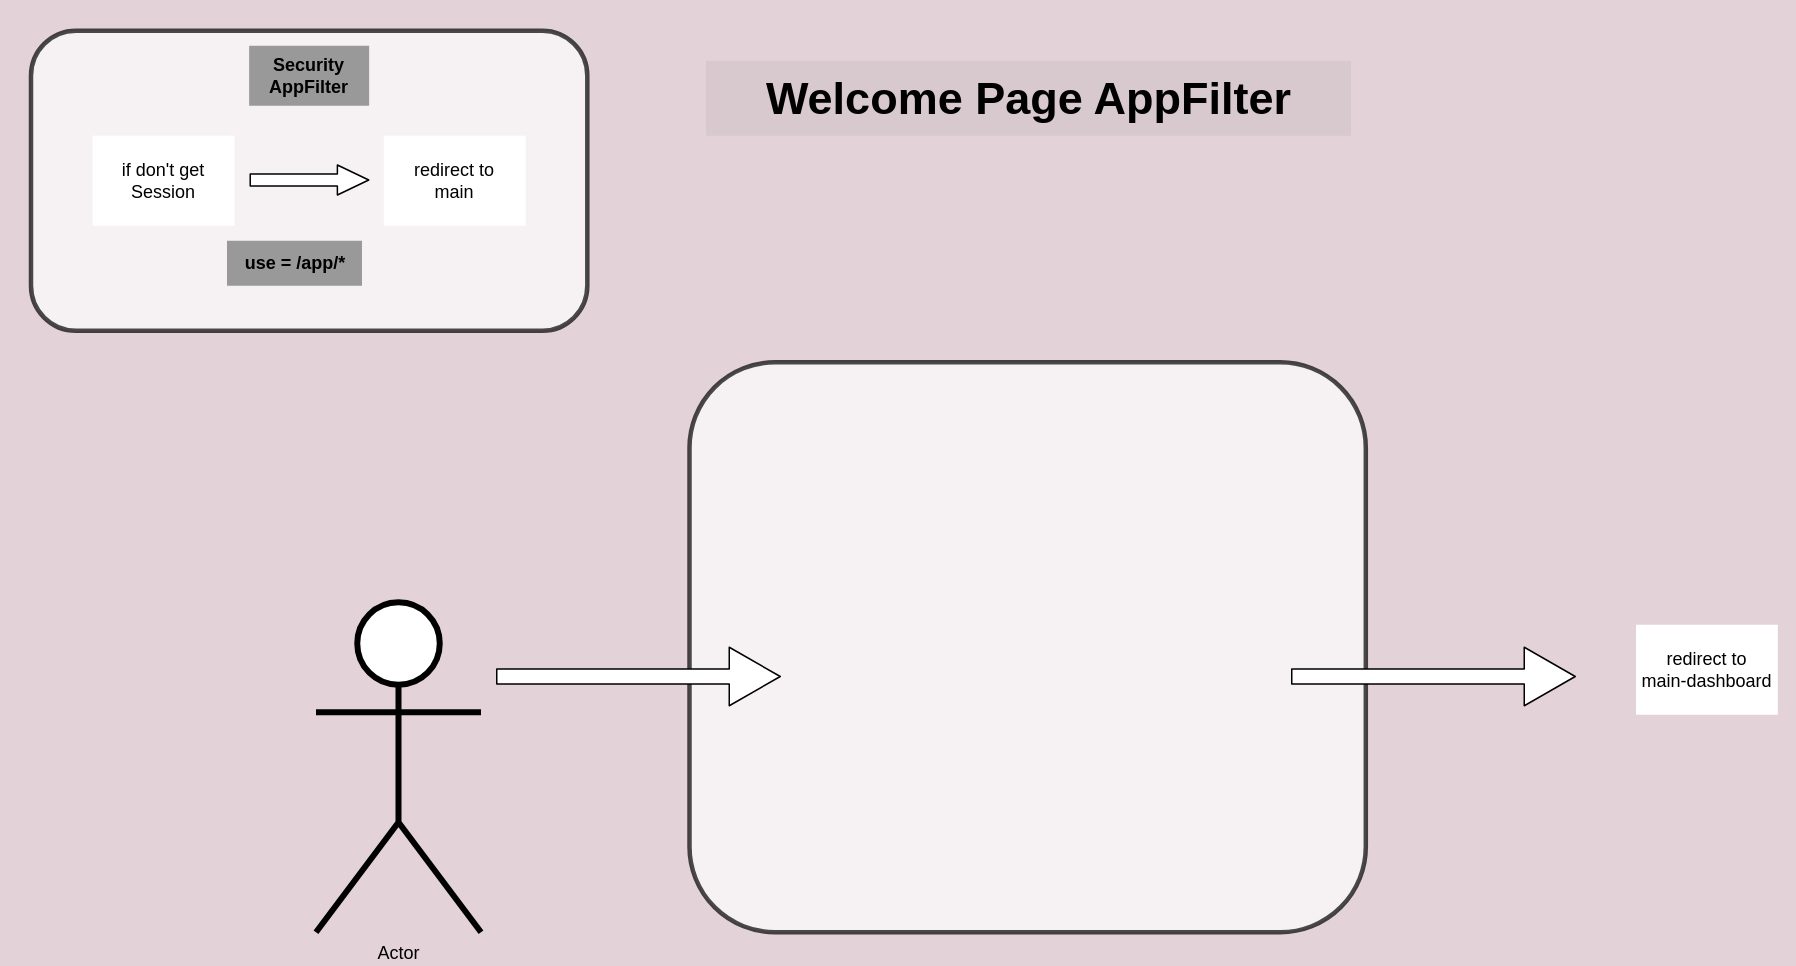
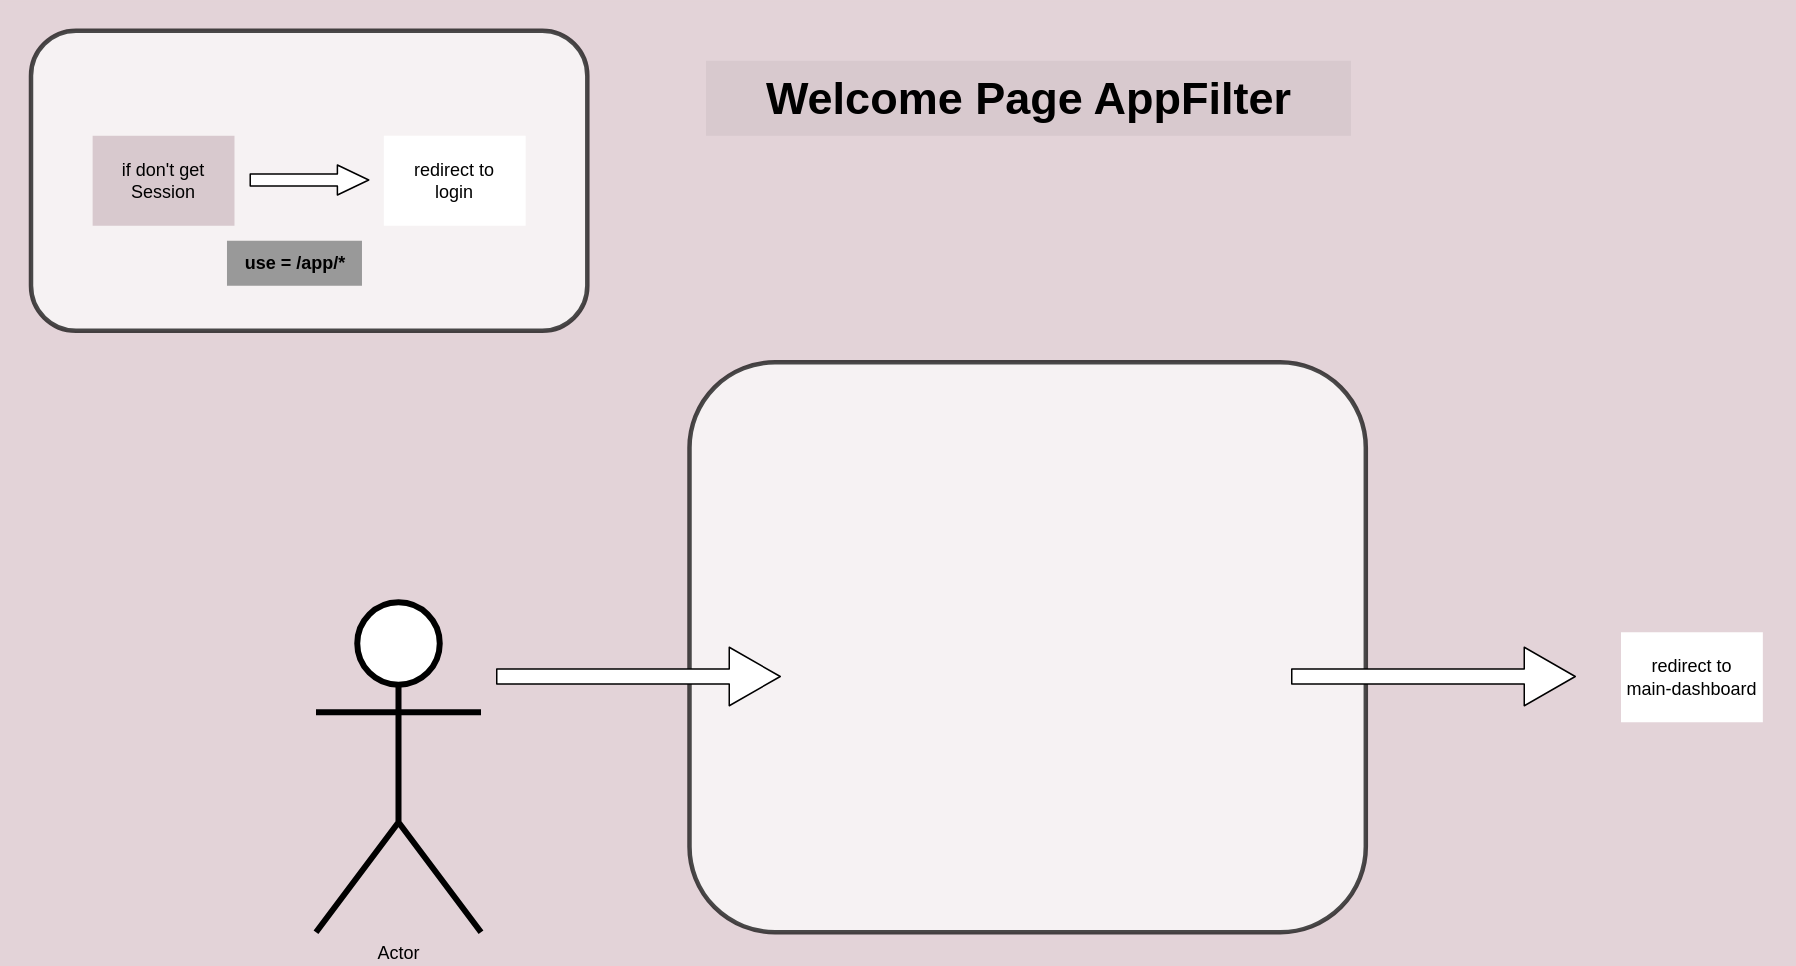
node "Security AppFilter": removed
node "if don't get Session": fillcolor #ffffff -> #d8c9ce
node "redirect to main": label "redirect to main" -> "redirect to login"
node "redirect to main-dashboard": moved (1707, 670) -> (1692, 677)
